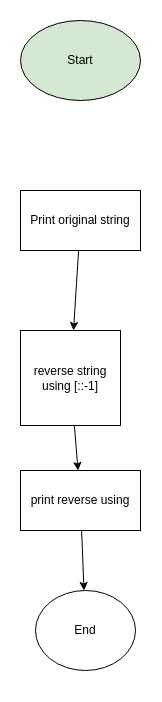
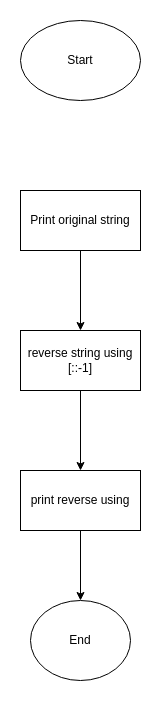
node "Start": fillcolor #d5e8d4 -> #ffffff
node "reverse string using [::-1]": size 100x95 -> 120x60
node "End": moved (86, 631) -> (81, 641)
